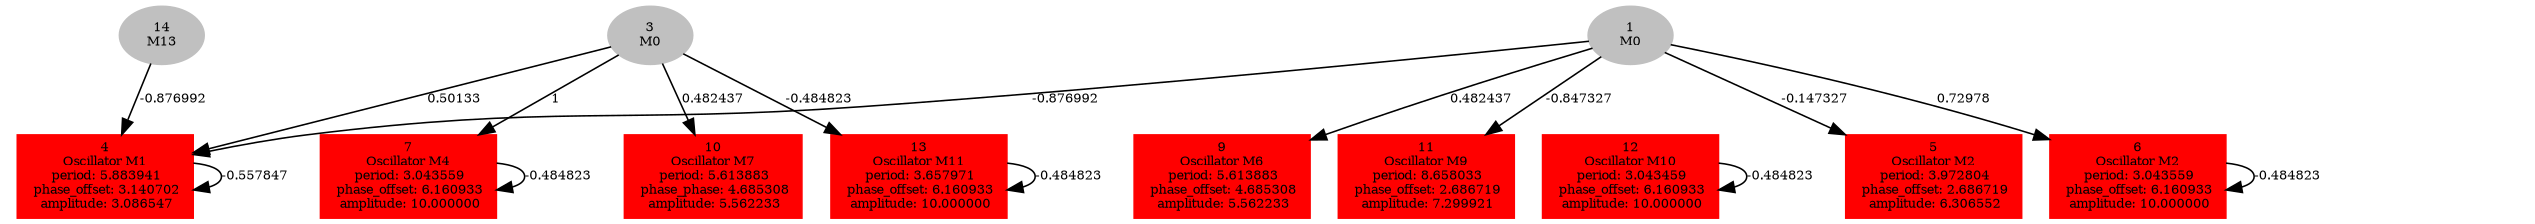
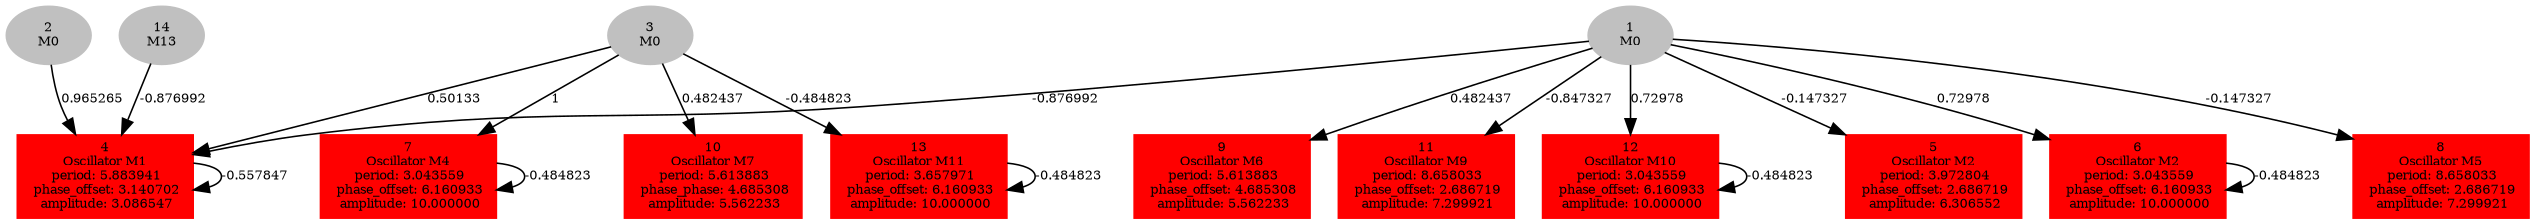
node "2": added
edge "1" -> "12": added, label "0.72978"
node "12": text "period: 3.043459" -> "period: 3.043559"
node "8": added
